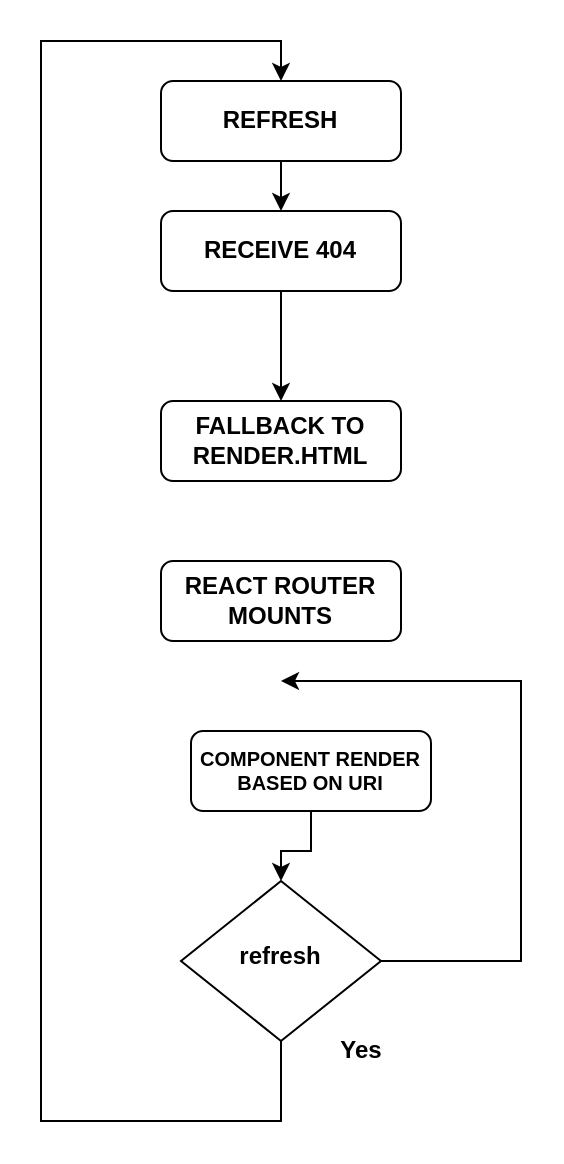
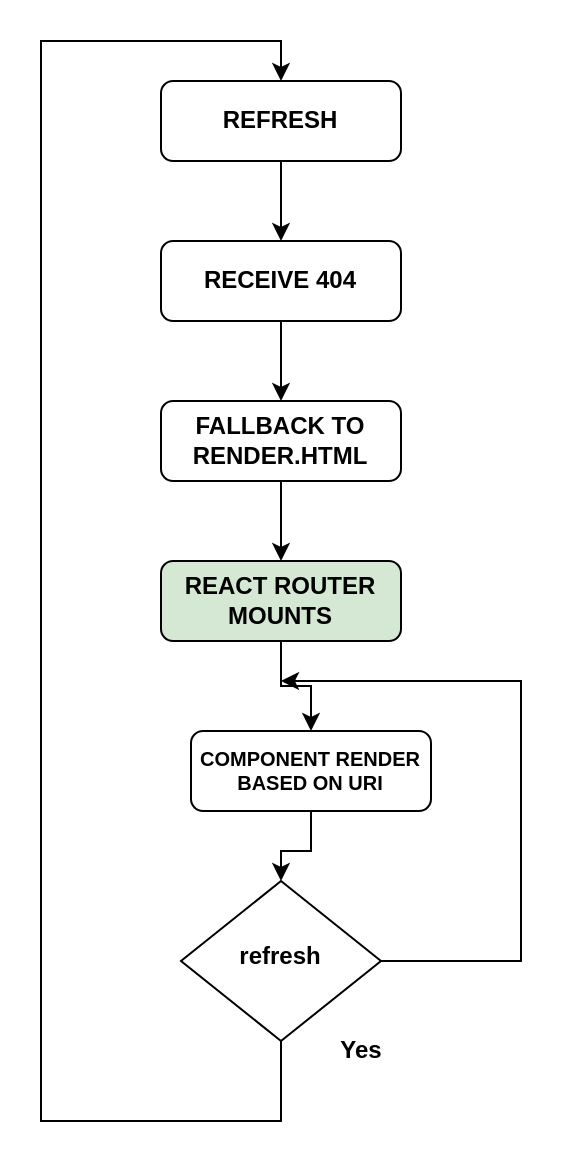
node "RECEIVE 404": moved (281, 251) -> (281, 281)
edge "FALLBACK TO RENDER.HTML" -> "REACT ROUTER MOUNTS": added
node "REACT ROUTER MOUNTS": fillcolor #ffffff -> #d5e8d4
edge "REACT ROUTER MOUNTS" -> "COMPONENT RENDER BASED ON URI": added
